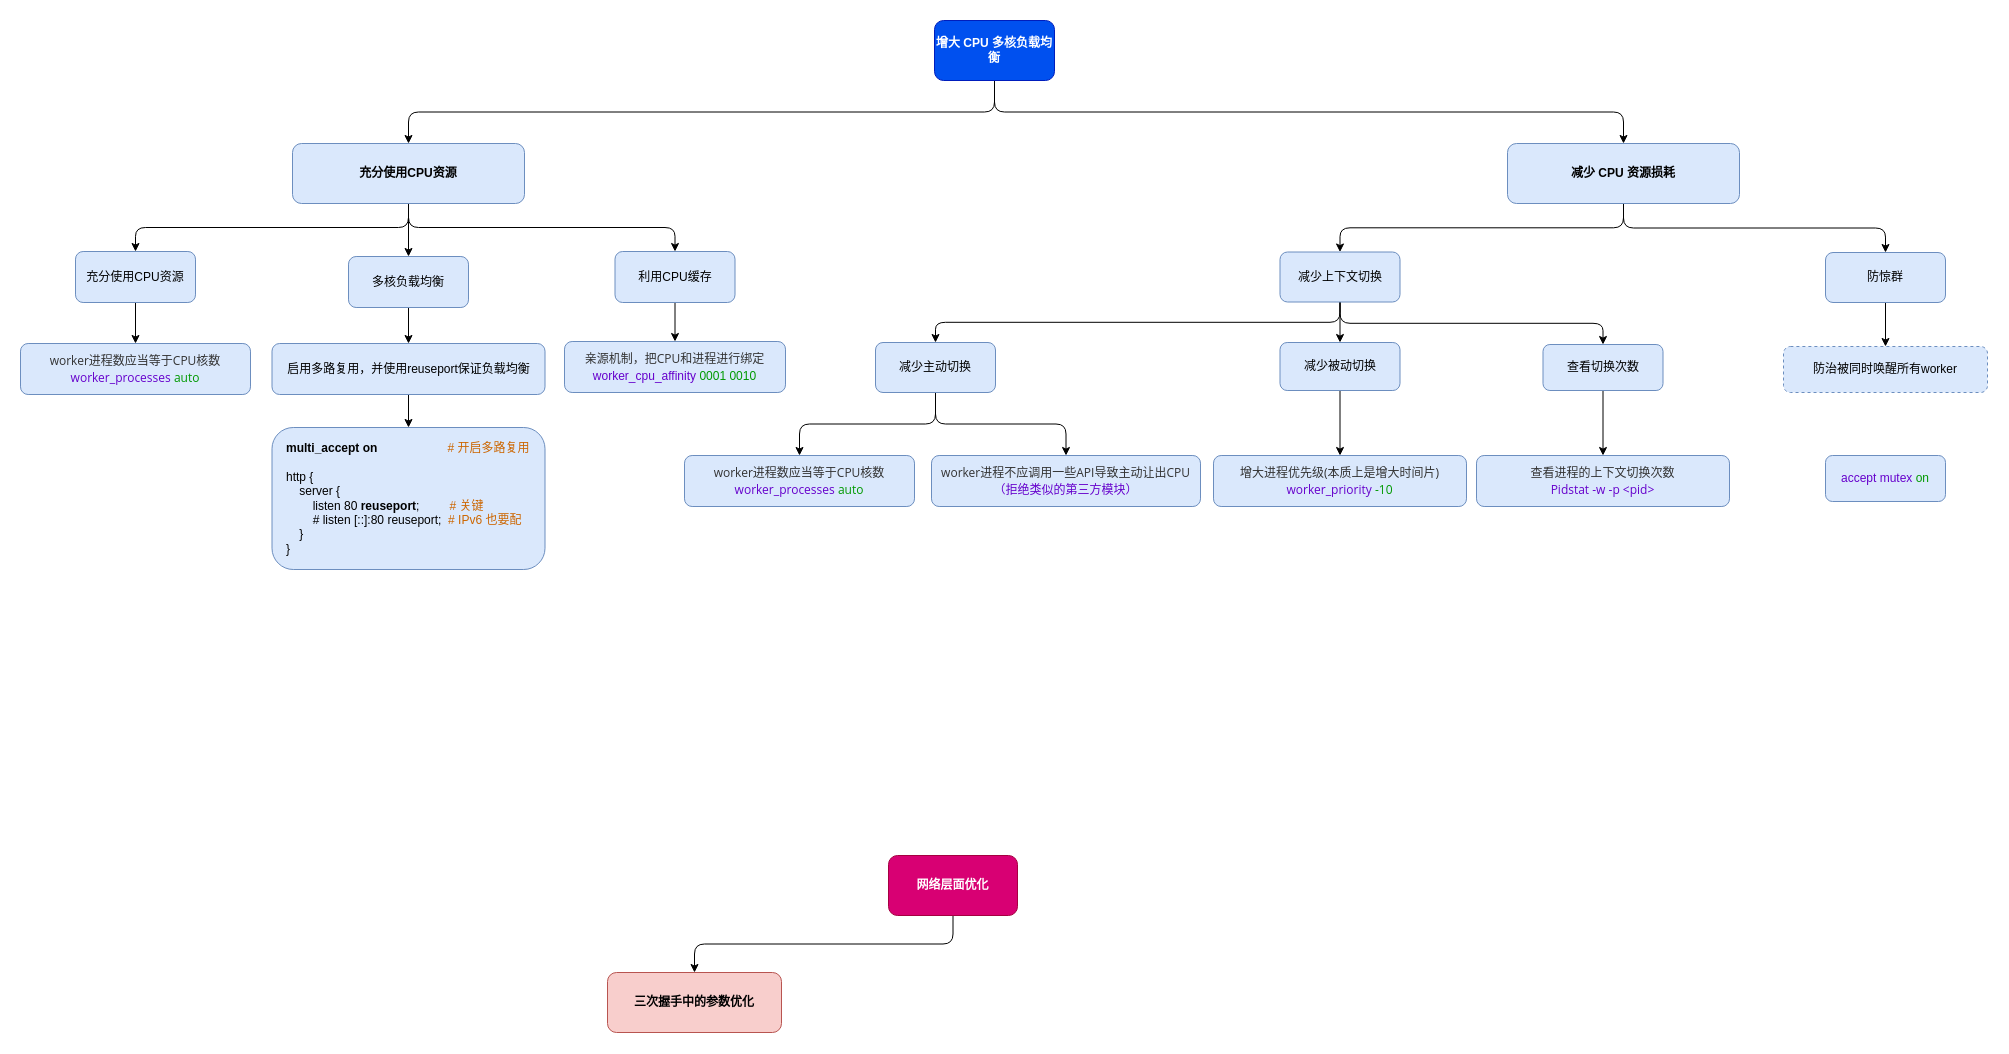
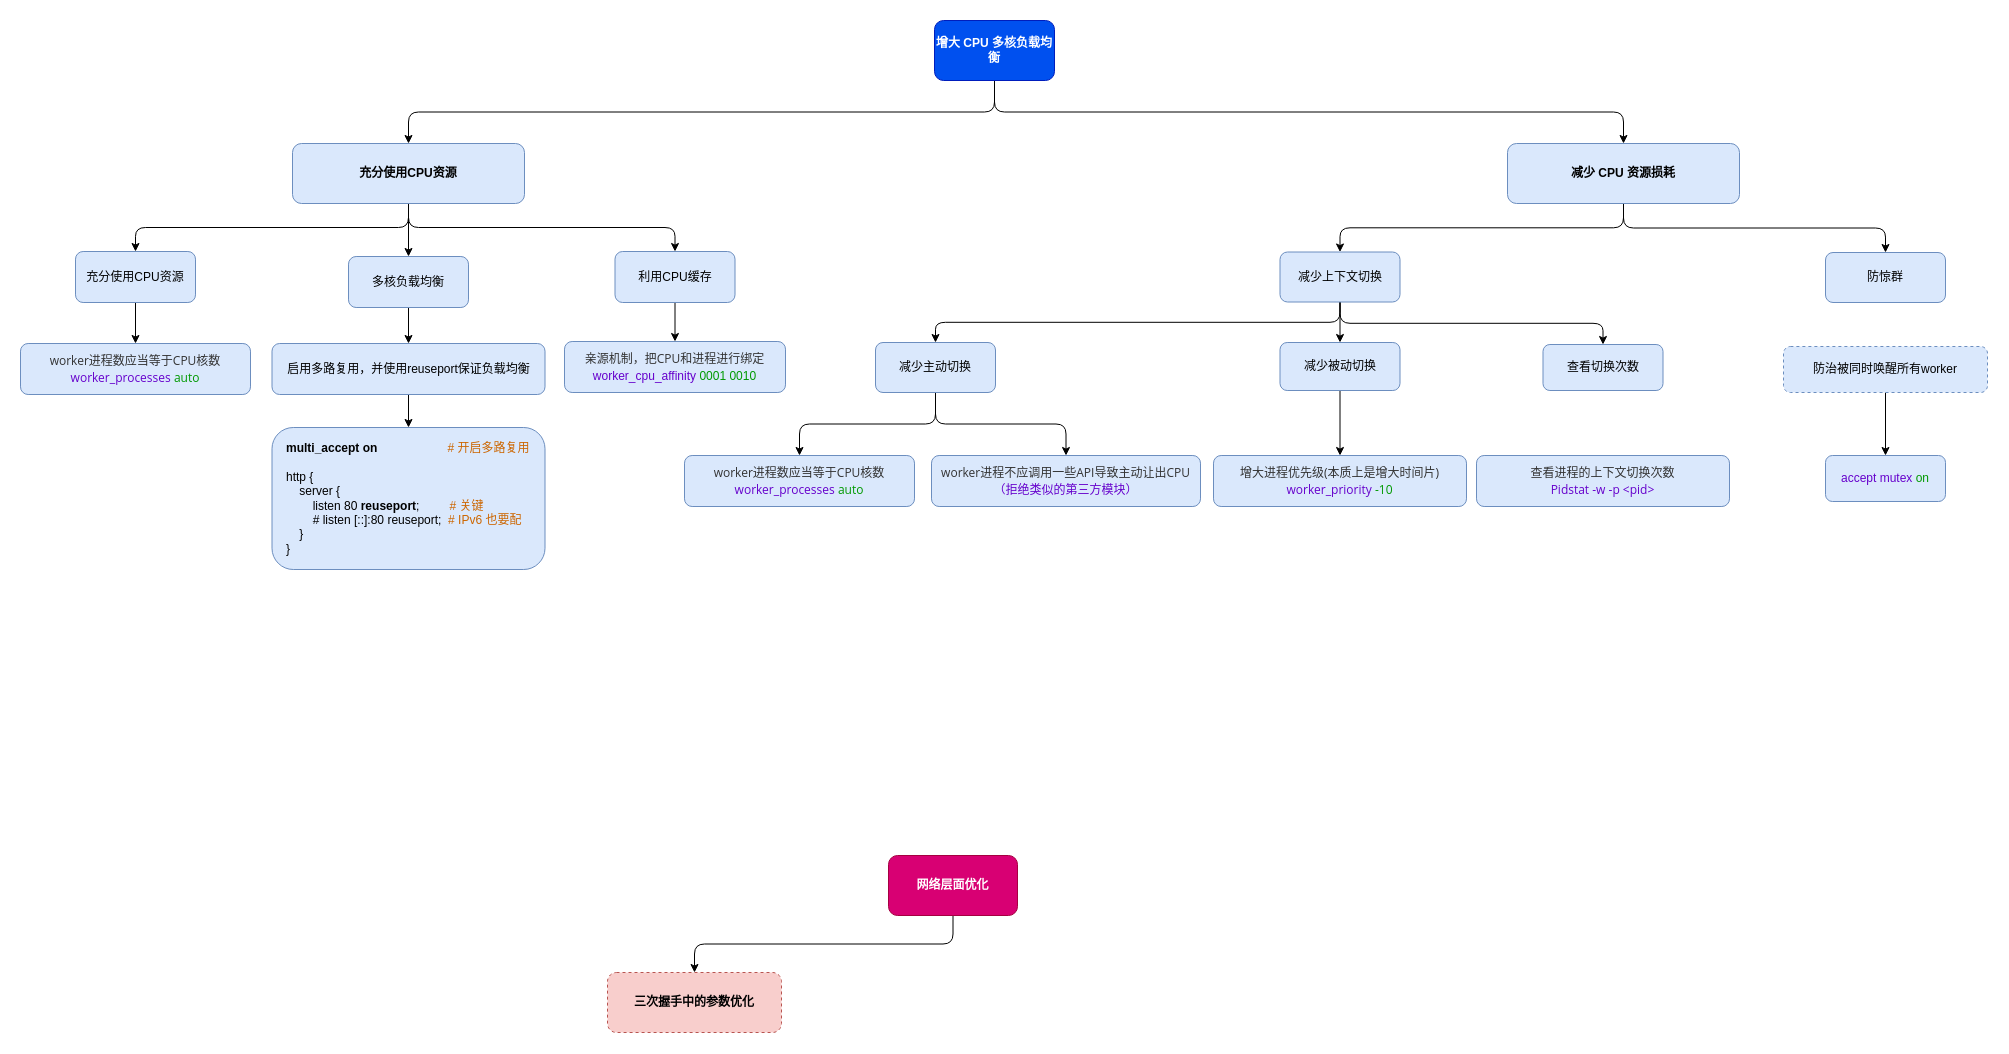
edge "防惊群" -> "防治被同时唤醒所有worker": removed
edge "查看切换次数" -> "查看进程的上下文切换次数 Pidstat -w -p <pid>": removed
edge "防治被同时唤醒所有worker" -> "accept mutex on": added
node "三次握手中的参数优化": style solid -> dashed
